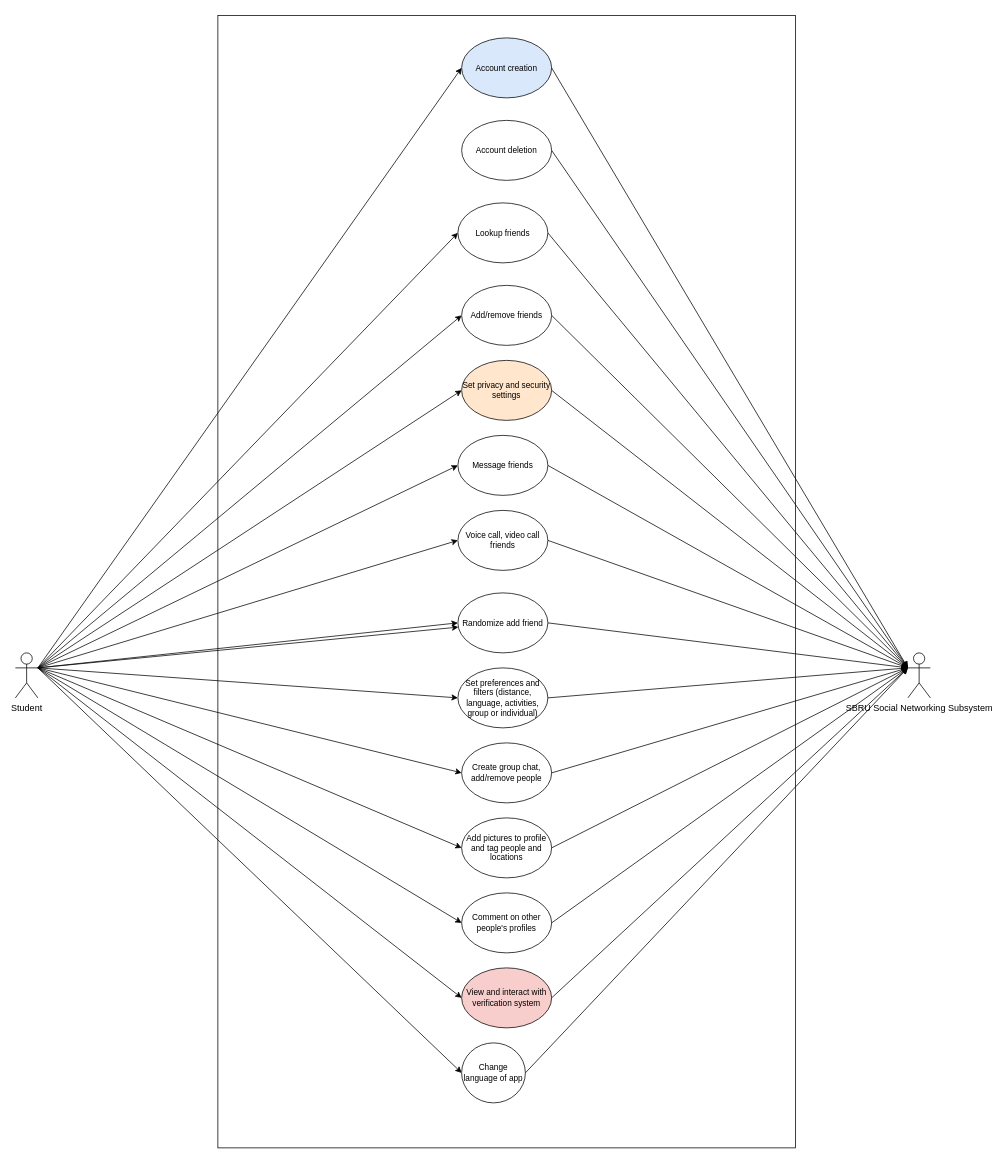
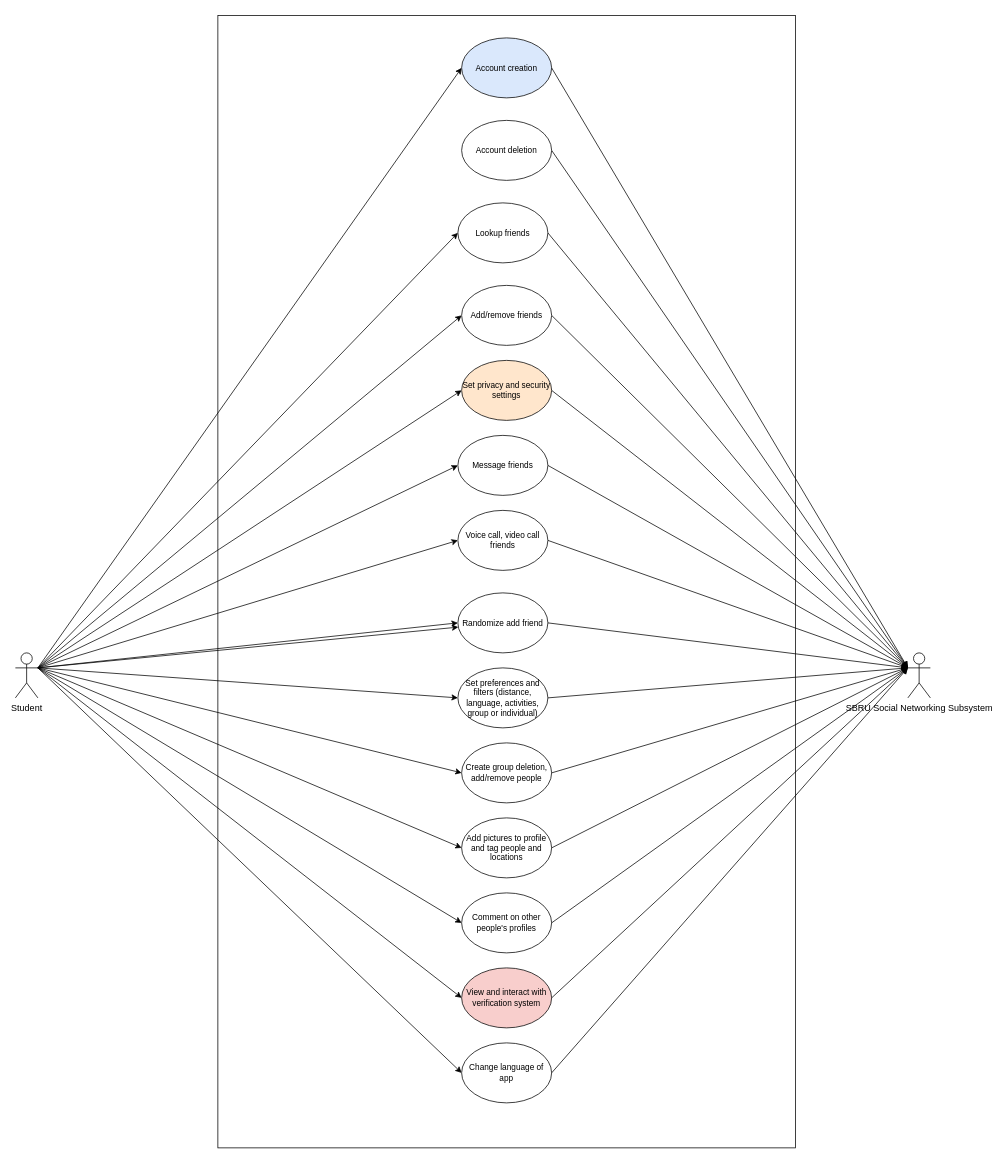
node "Create group chat, add/remove people": label "Create group chat, add/remove people" -> "Create group deletion, add/remove people"
node "Change language of app": size 64x60 -> 90x60
